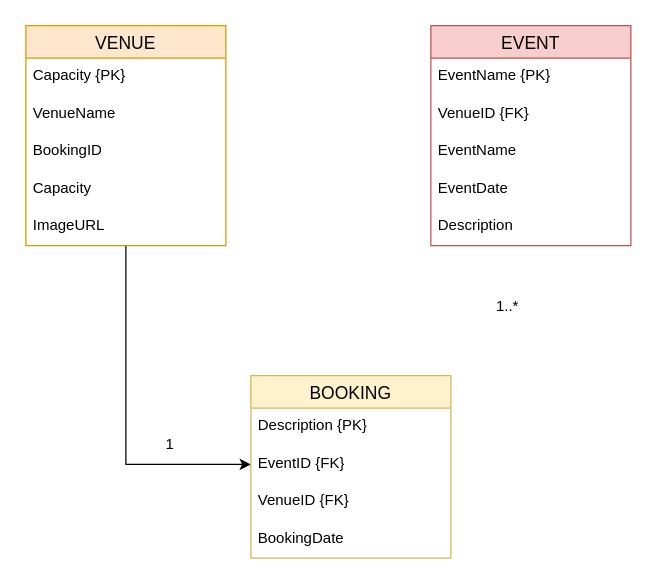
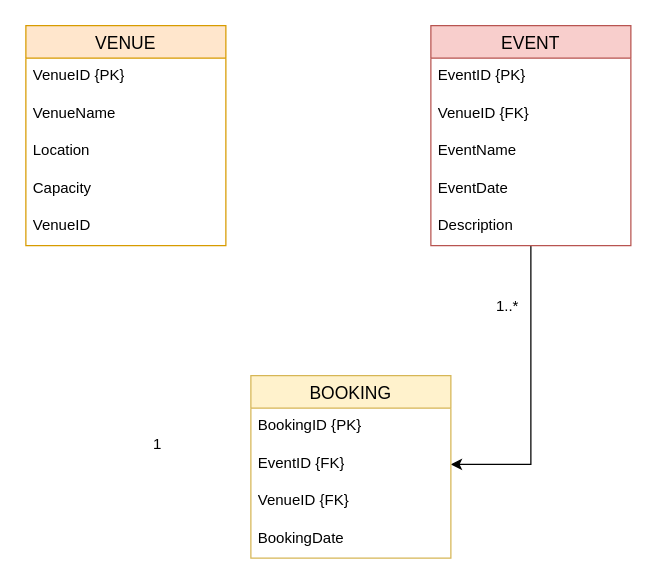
node "Capacity {PK}": label "Capacity {PK}" -> "VenueID {PK}"
node "EventName {PK}": label "EventName {PK}" -> "EventID {PK}"
node "BookingID": label "BookingID" -> "Location"
node "ImageURL": label "ImageURL" -> "VenueID"
edge "EVENT" -> "EventID {FK}": added
edge "VENUE" -> "EventID {FK}": removed
node "Description {PK}": label "Description {PK}" -> "BookingID {PK}"
node "1": moved (169, 444) -> (157, 444)
